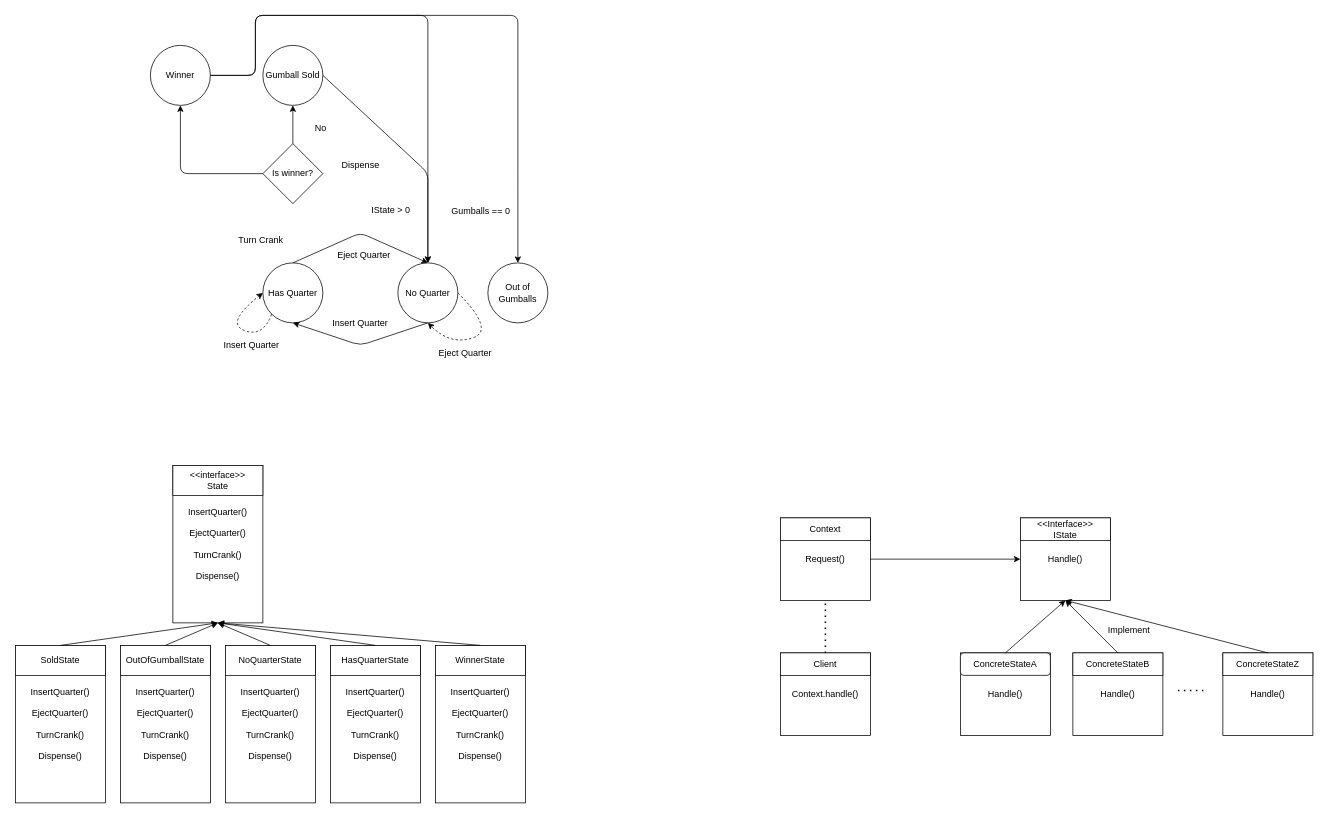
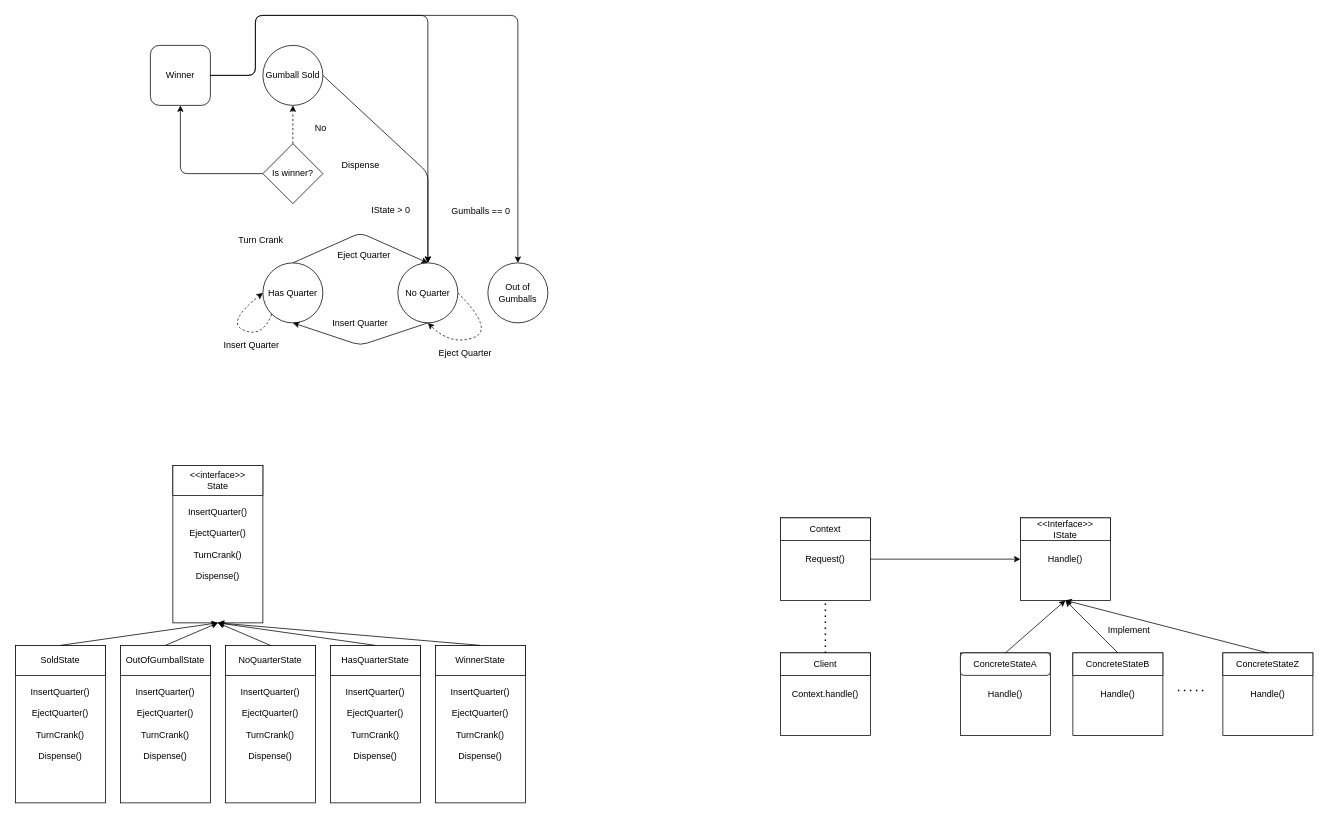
node "Winner": shape ellipse -> rounded rectangle
edge "Is winner?" -> "Gumball Sold": style solid -> dashed
